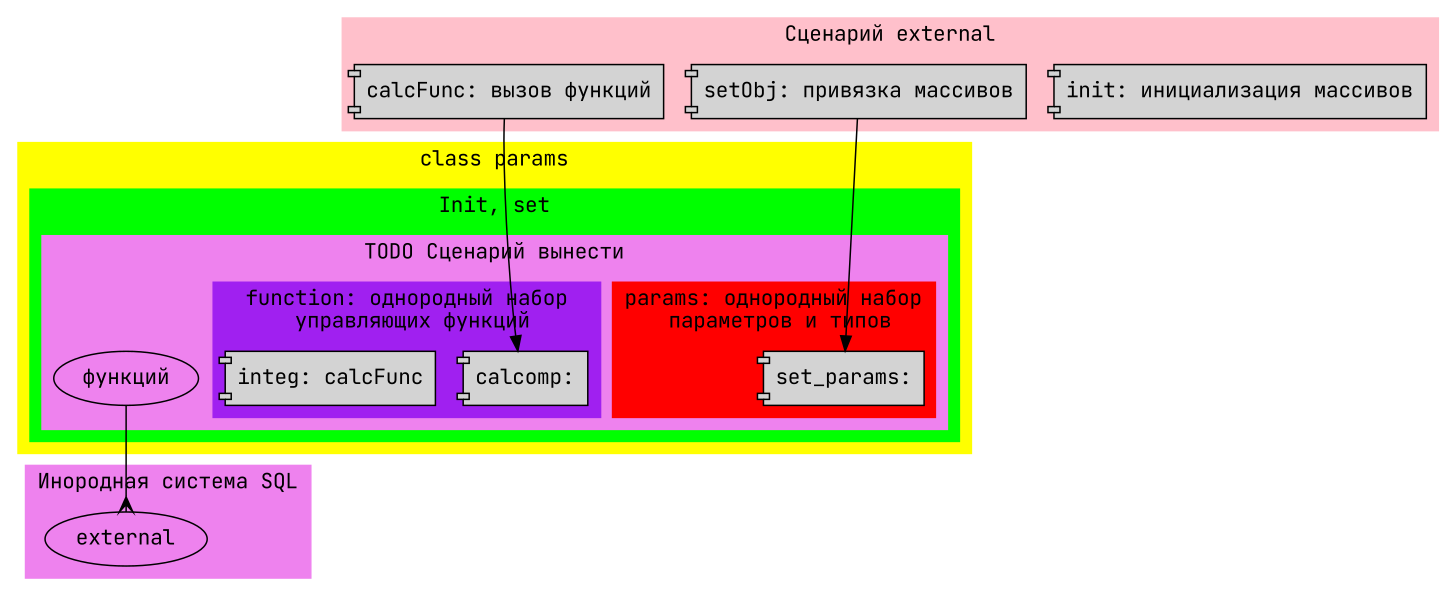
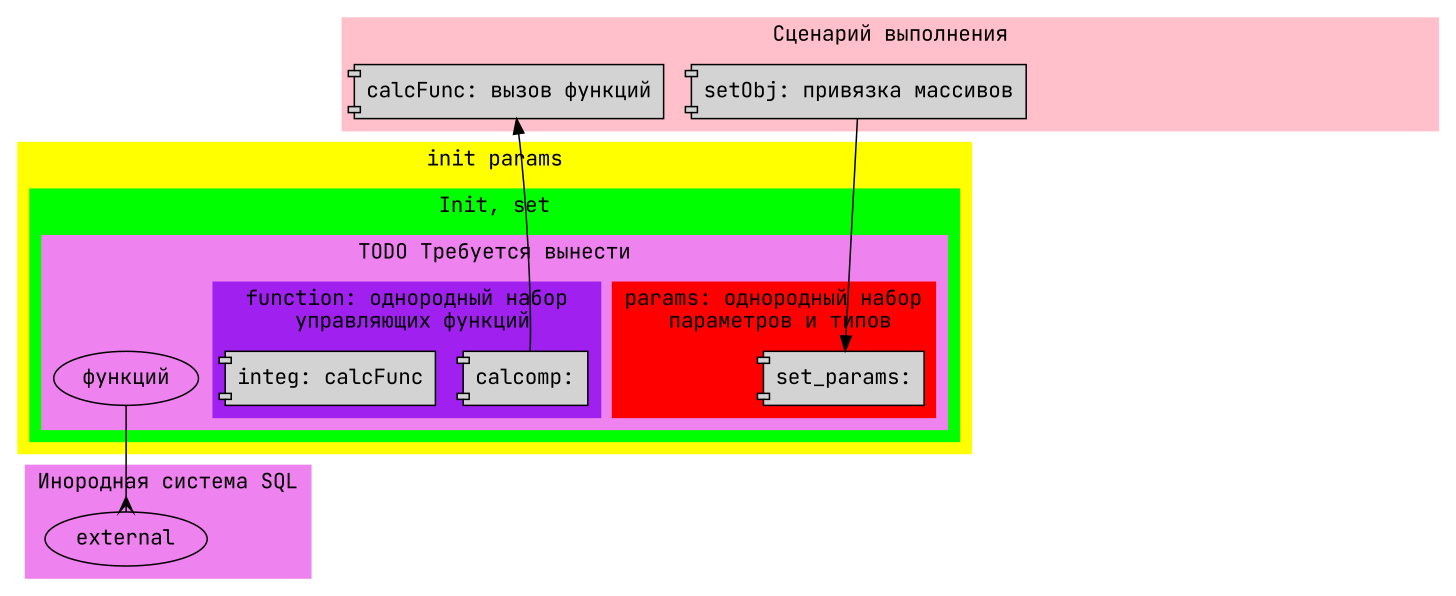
cluster "Сценарий external": label "Сценарий external" -> "Сценарий выполнения"
node "init: инициализация массивов": removed
cluster "class params": label "class params" -> "init params"
edge "calcFunc: вызов функций" -> "calcomp:": reversed
cluster "TODO Сценарий вынести": label "TODO Сценарий вынести" -> "TODO Требуется вынести"
